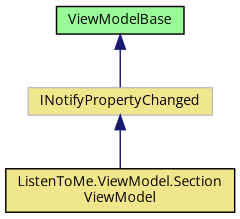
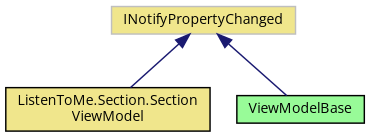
edge "INotifyPropertyChanged" -> "ViewModelBase": reversed
node "ListenToMe.ViewModel.Section ViewModel": label "ListenToMe.ViewModel.Section ViewModel" -> "ListenToMe.Section.Section ViewModel"
